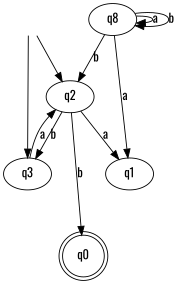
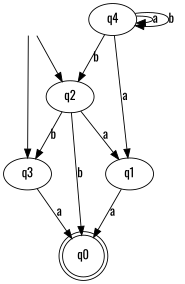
node "q8": label "q8" -> "q4"
edge "q3" -> "q2": now "q3" -> "q0"
edge "q1" -> "q0": added, label "a"
